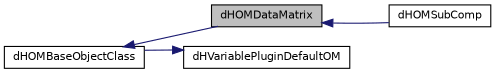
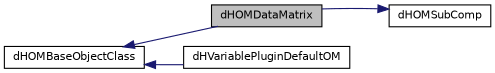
edge "dHOMSubComp" -> "dHOMDataMatrix": reversed
edge "dHOMBaseObjectClass" -> "dHVariablePluginDefaultOM": reversed
